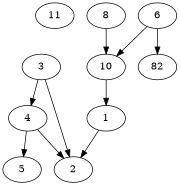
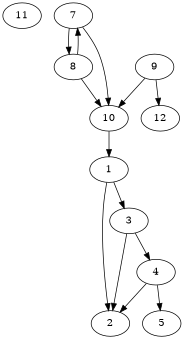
node "7": added
node "6": label "6" -> "9"
node "82": label "82" -> "12"
edge "1" -> "3": added
